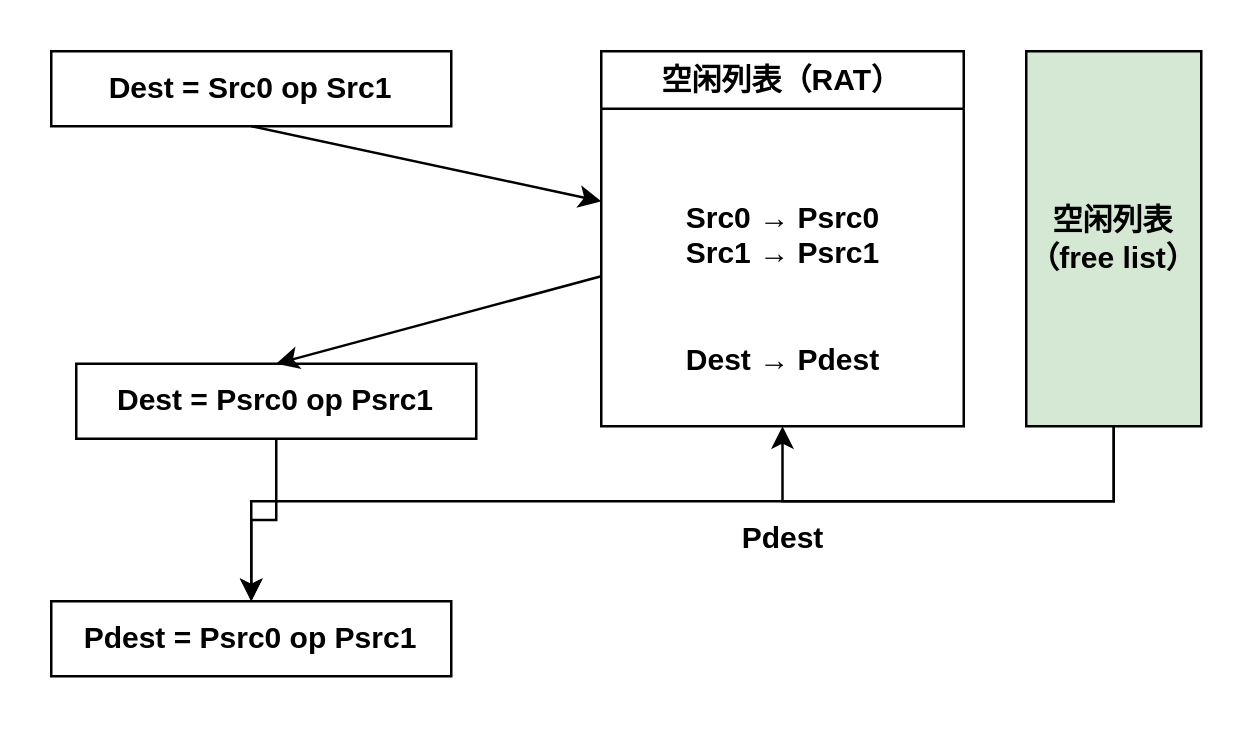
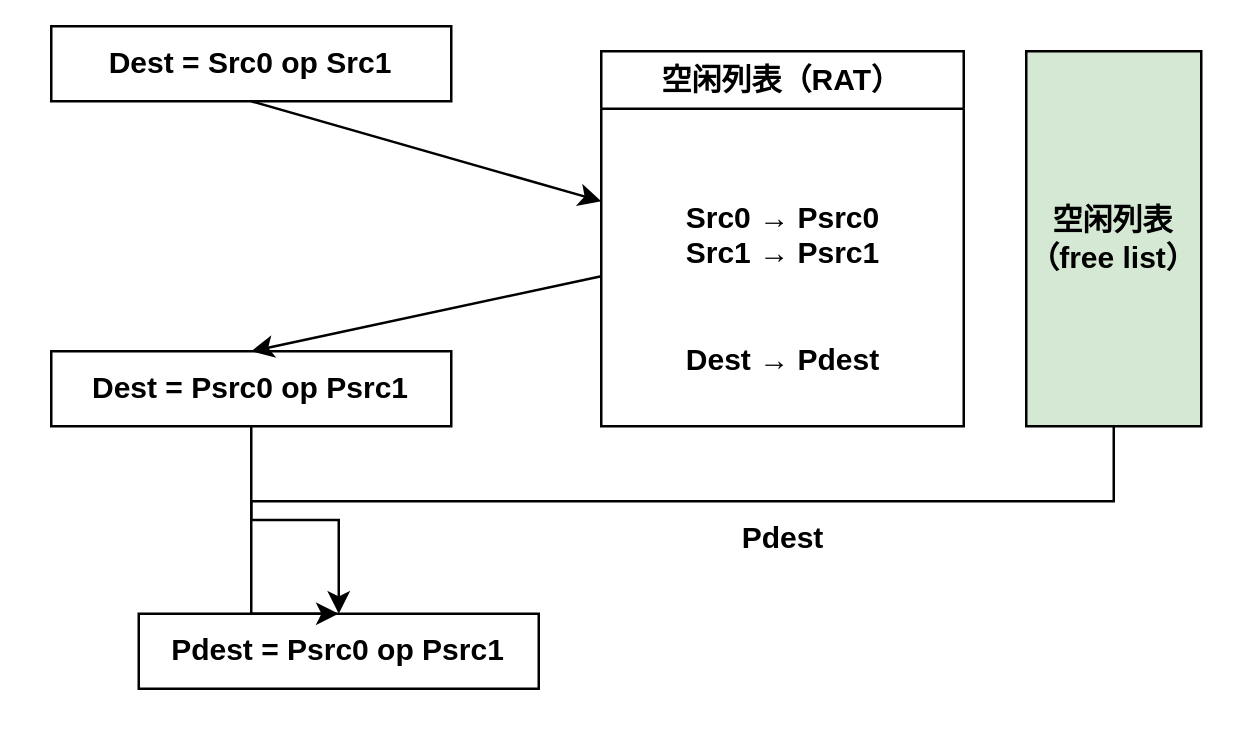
node "Dest = Src0 op Src1": moved (251, 89) -> (251, 64)
node "Dest = Psrc0 op Psrc1": moved (276, 401) -> (251, 389)
edge "空闲列表 （free list）" -> "空闲列表（RAT）": removed
node "Pdest = Psrc0 op Psrc1": moved (251, 639) -> (339, 651)
